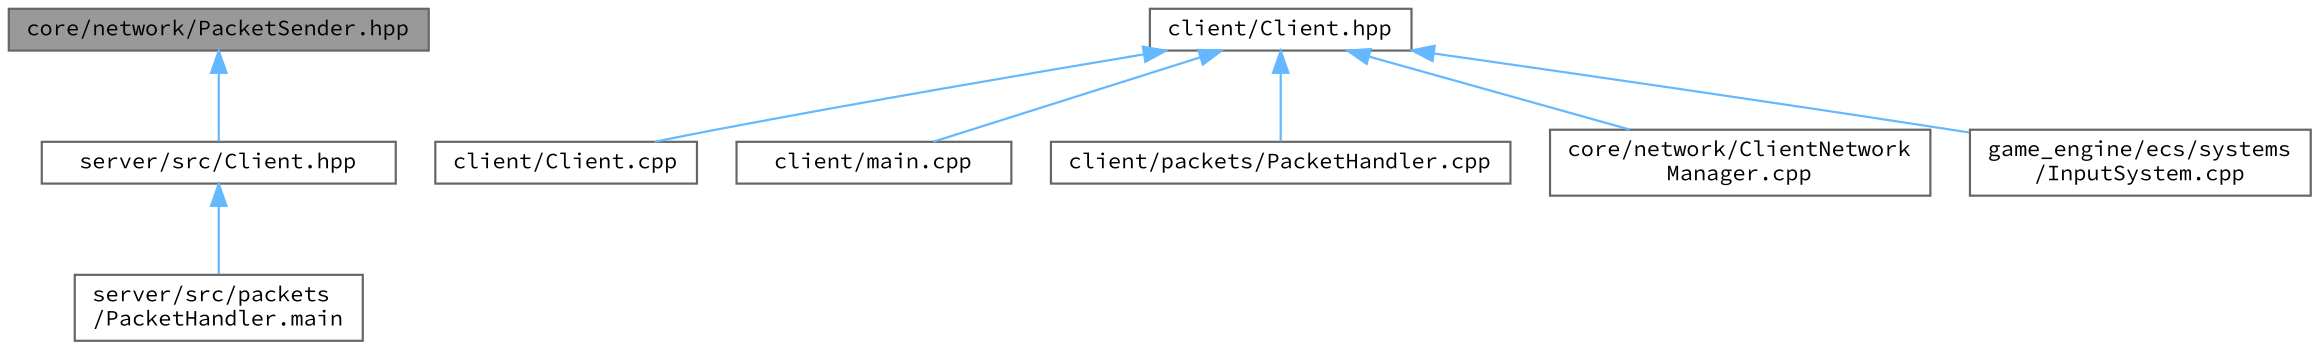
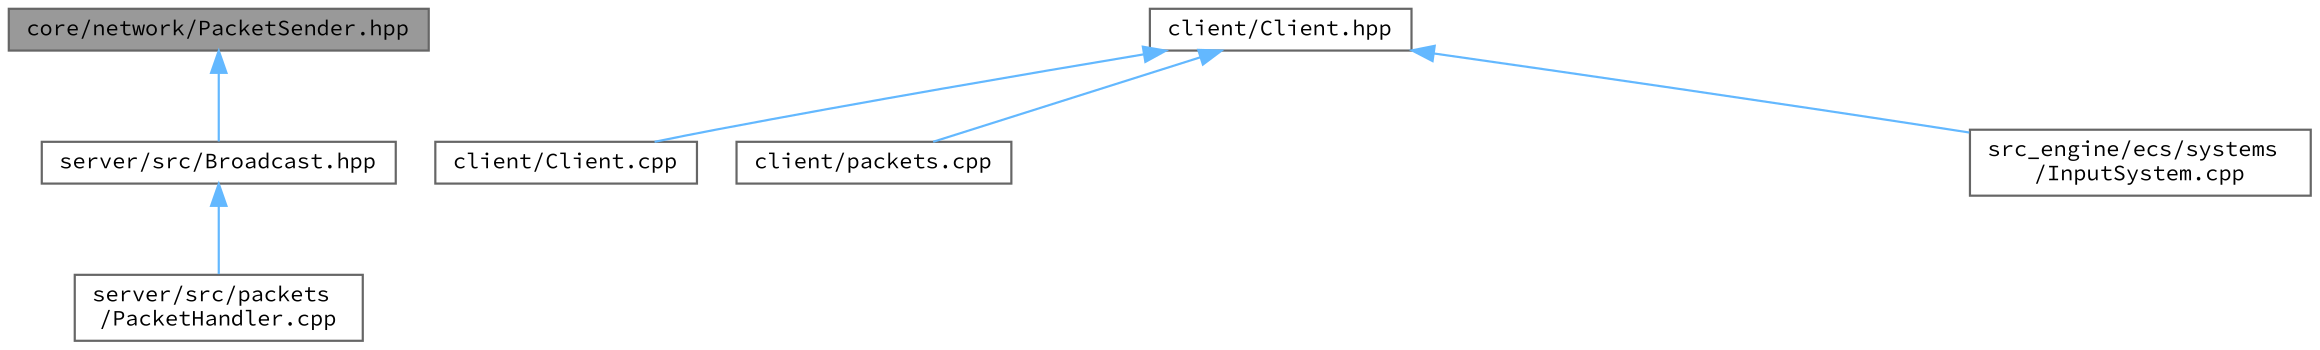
node "server/src/Client.hpp": label "server/src/Client.hpp" -> "server/src/Broadcast.hpp"
node "client/main.cpp": label "client/main.cpp" -> "client/packets.cpp"
node "client/packets/PacketHandler.cpp": removed
node "core/network/ClientNetwork Manager.cpp": removed
node "game_engine/ecs/systems /InputSystem.cpp": label "game_engine/ecs/systems /InputSystem.cpp" -> "src_engine/ecs/systems /InputSystem.cpp"
node "server/src/packets /PacketHandler.main": label "server/src/packets /PacketHandler.main" -> "server/src/packets /PacketHandler.cpp"
